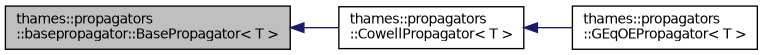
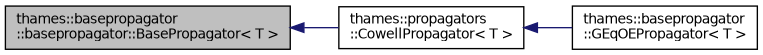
node "thames::propagators ::basepropagator::BasePropagator< T >": label "thames::propagators ::basepropagator::BasePropagator< T >" -> "thames::basepropagator ::basepropagator::BasePropagator< T >"
node "thames::propagators ::GEqOEPropagator< T >": label "thames::propagators ::GEqOEPropagator< T >" -> "thames::basepropagator ::GEqOEPropagator< T >"
